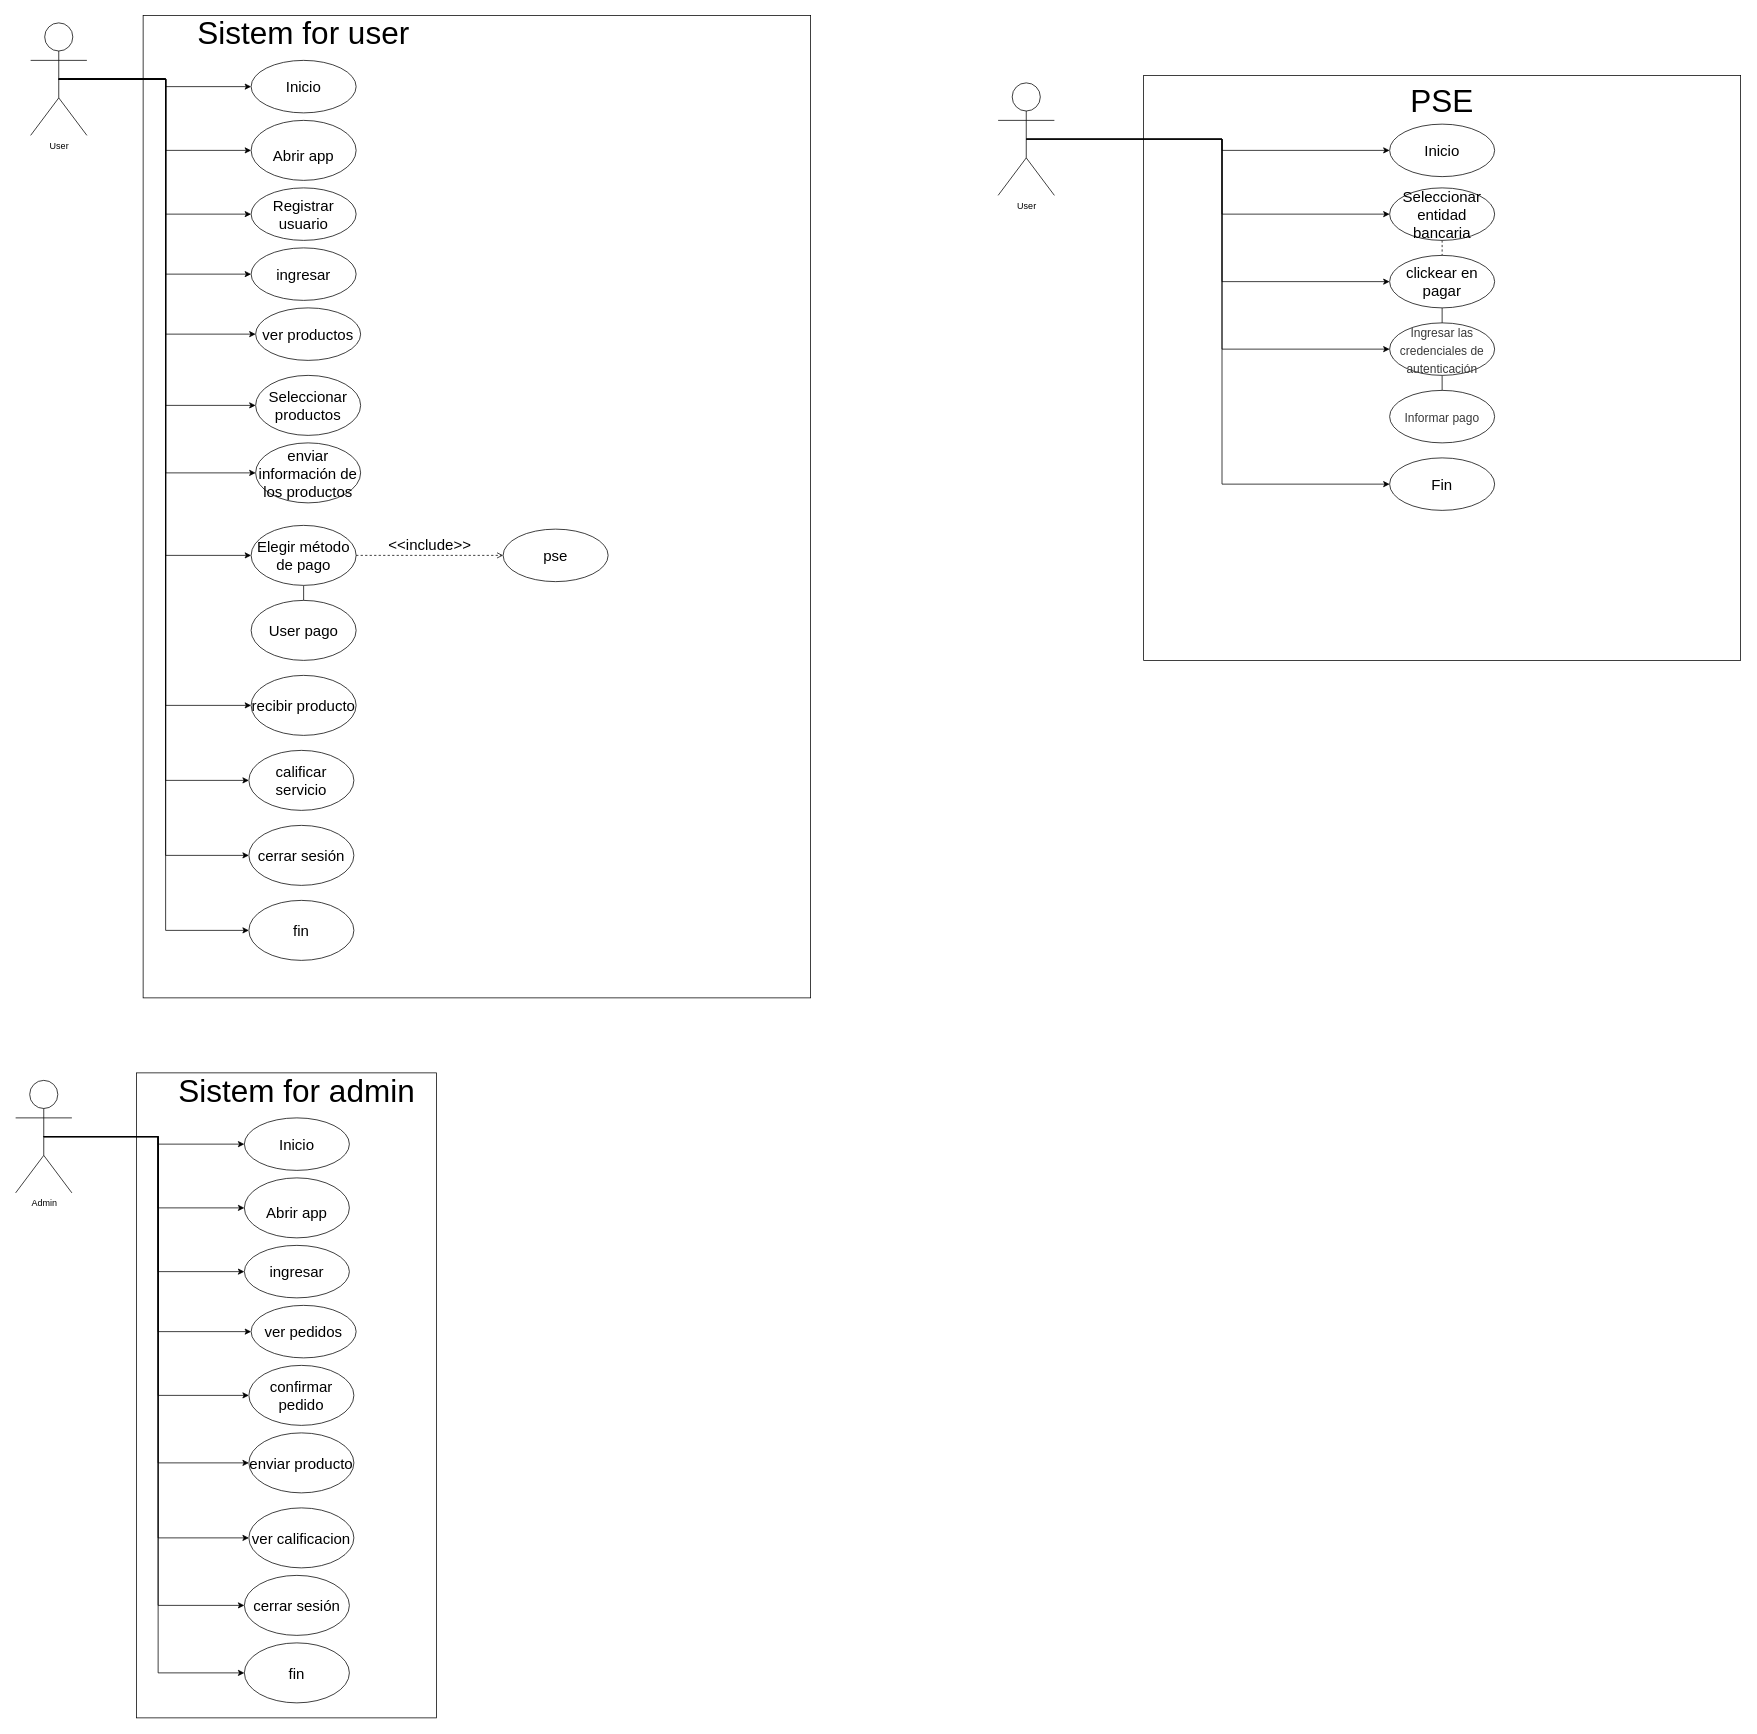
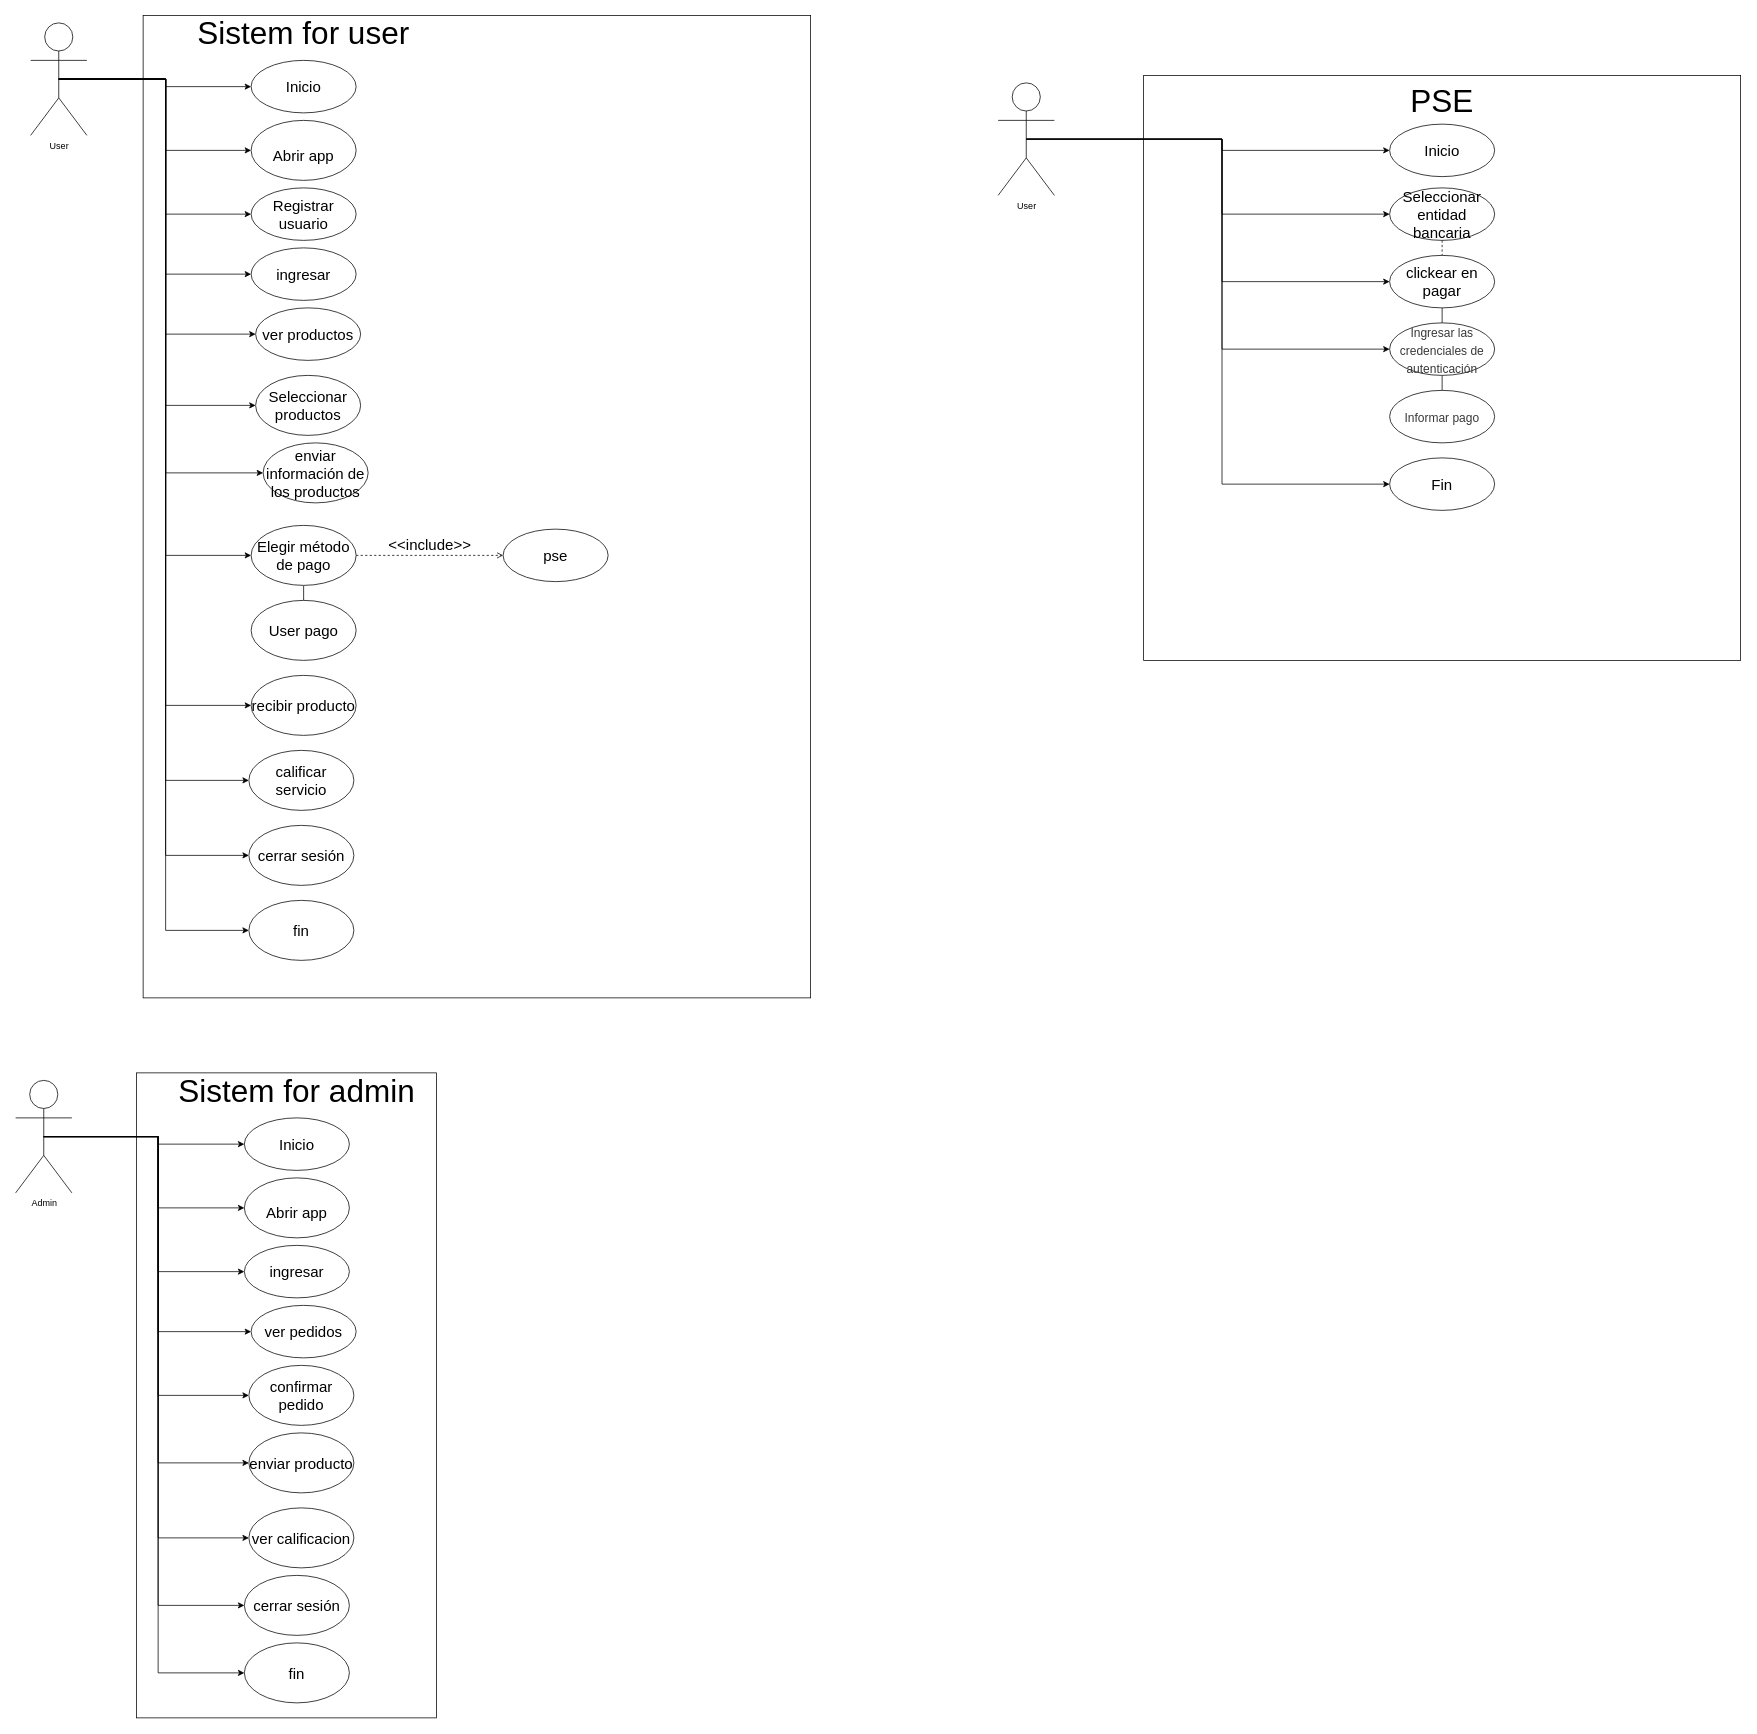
node "enviar información de los productos": moved (308, 473) -> (315, 473)
